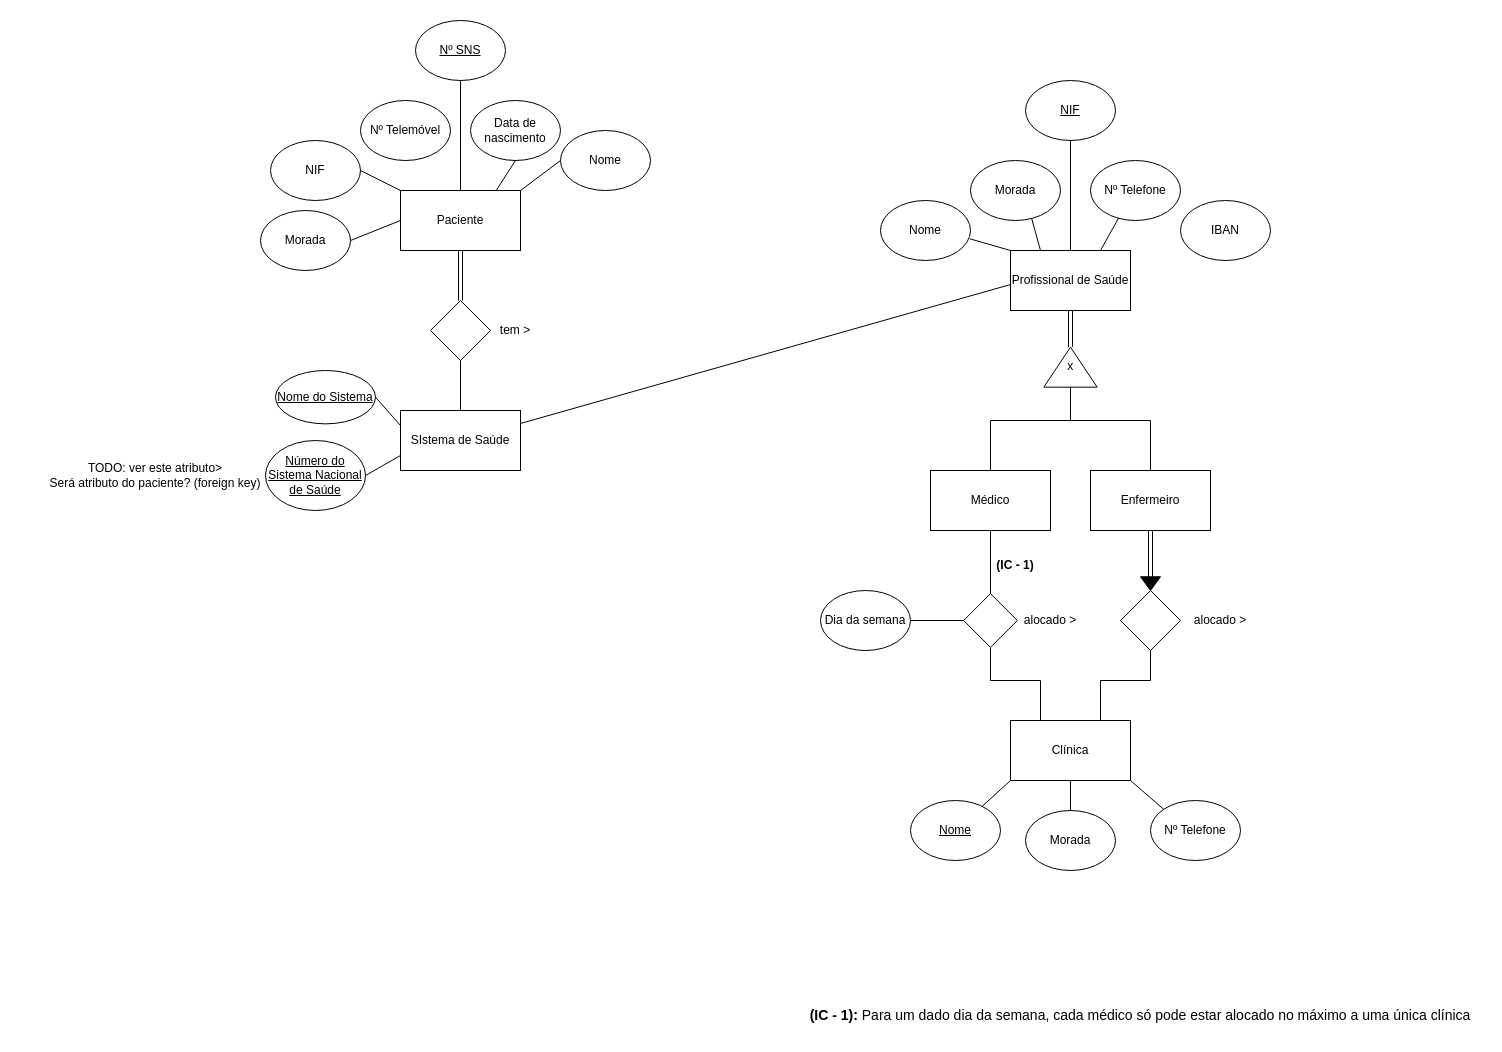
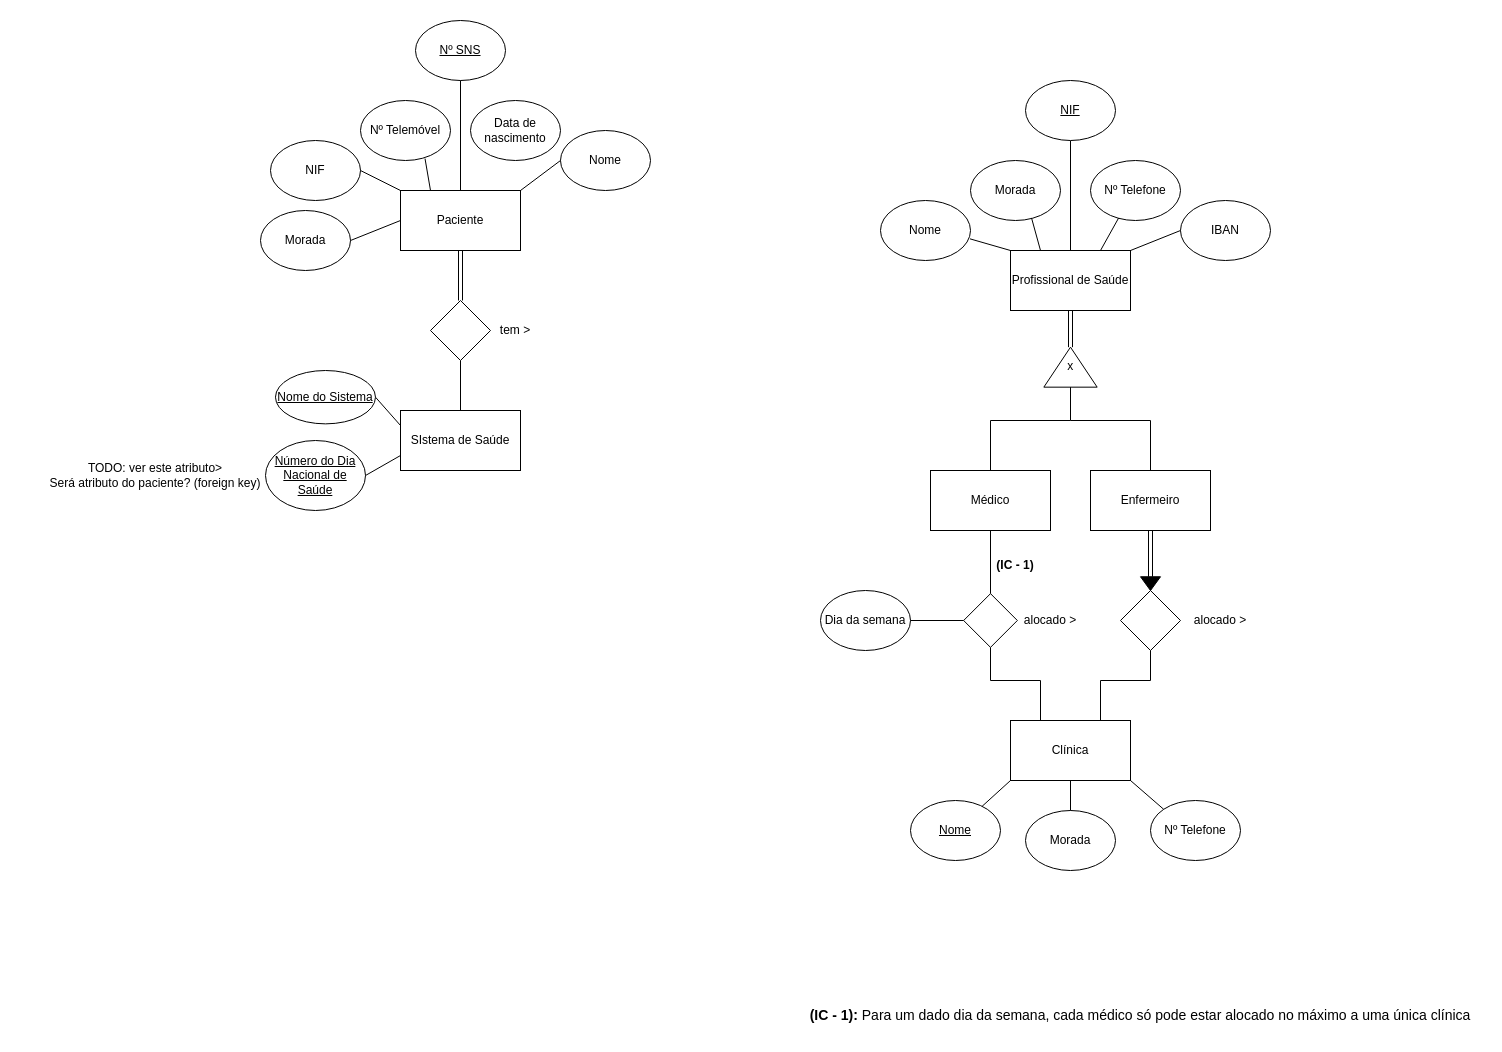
edge "Nº Telemóvel" -- "Paciente": added
edge "Data de nascimento" -- "Paciente": removed
edge "Profissional de Saúde" -- "SIstema de Saúde": now "Profissional de Saúde" -- "IBAN"
node "Número do Sistema Nacional de Saúde": label "Número do Sistema Nacional de Saúde" -> "Número do Dia Nacional de Saúde"
